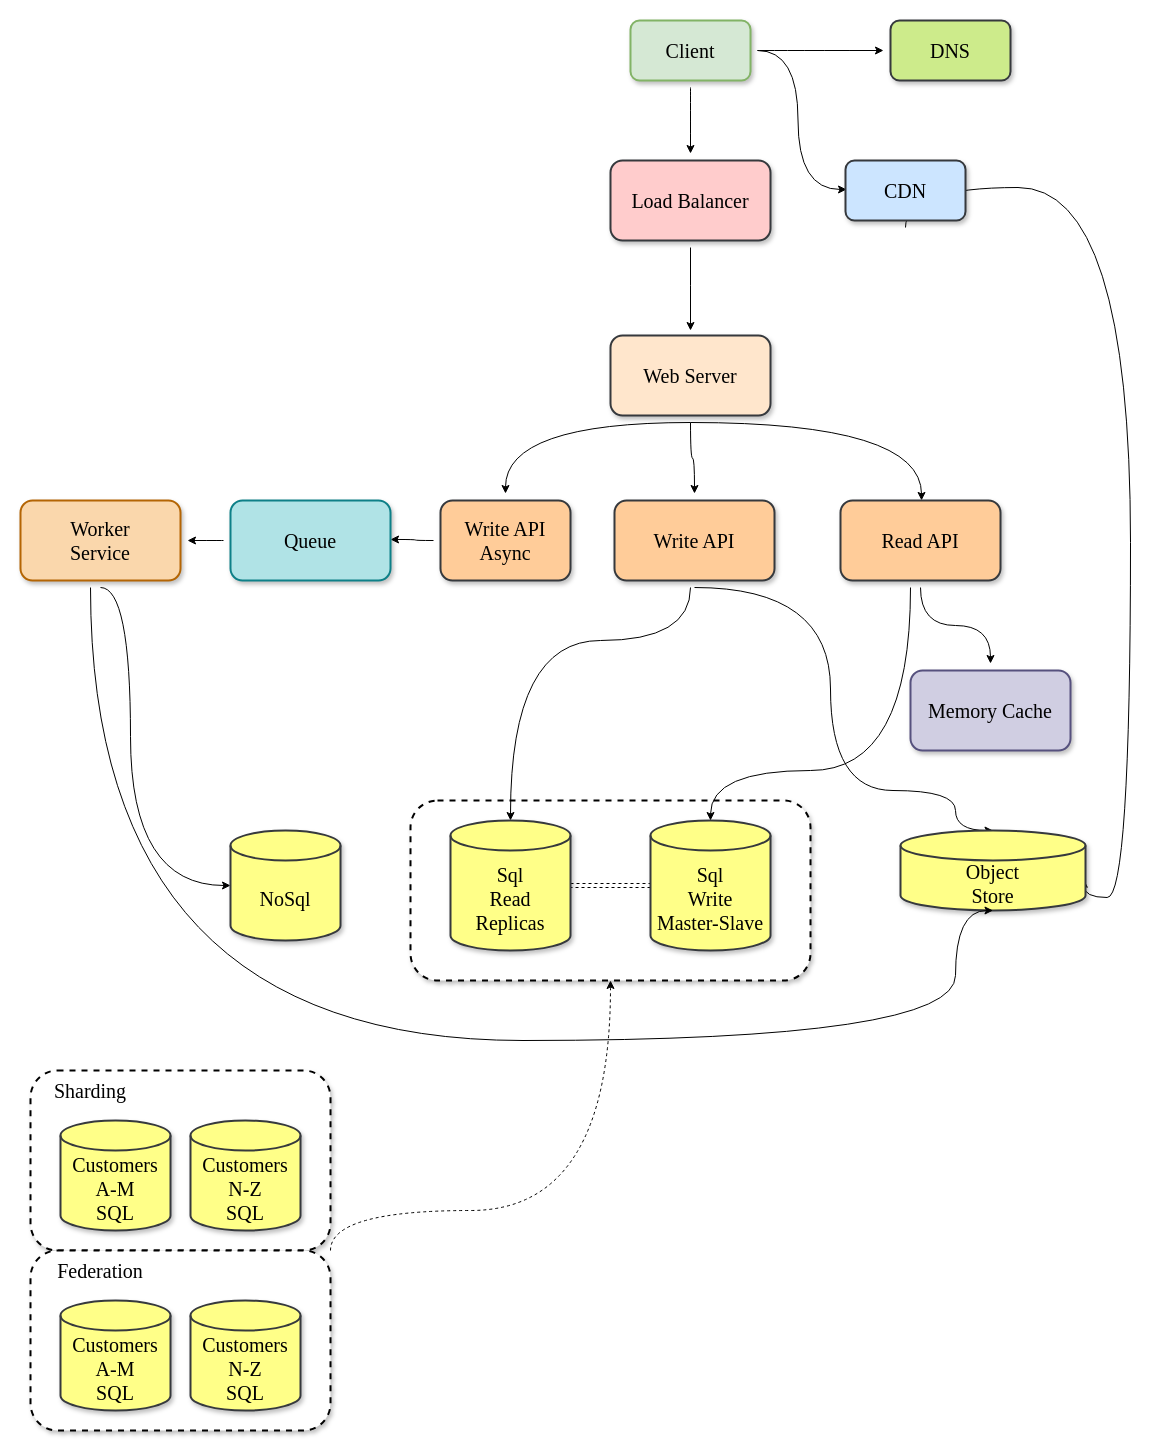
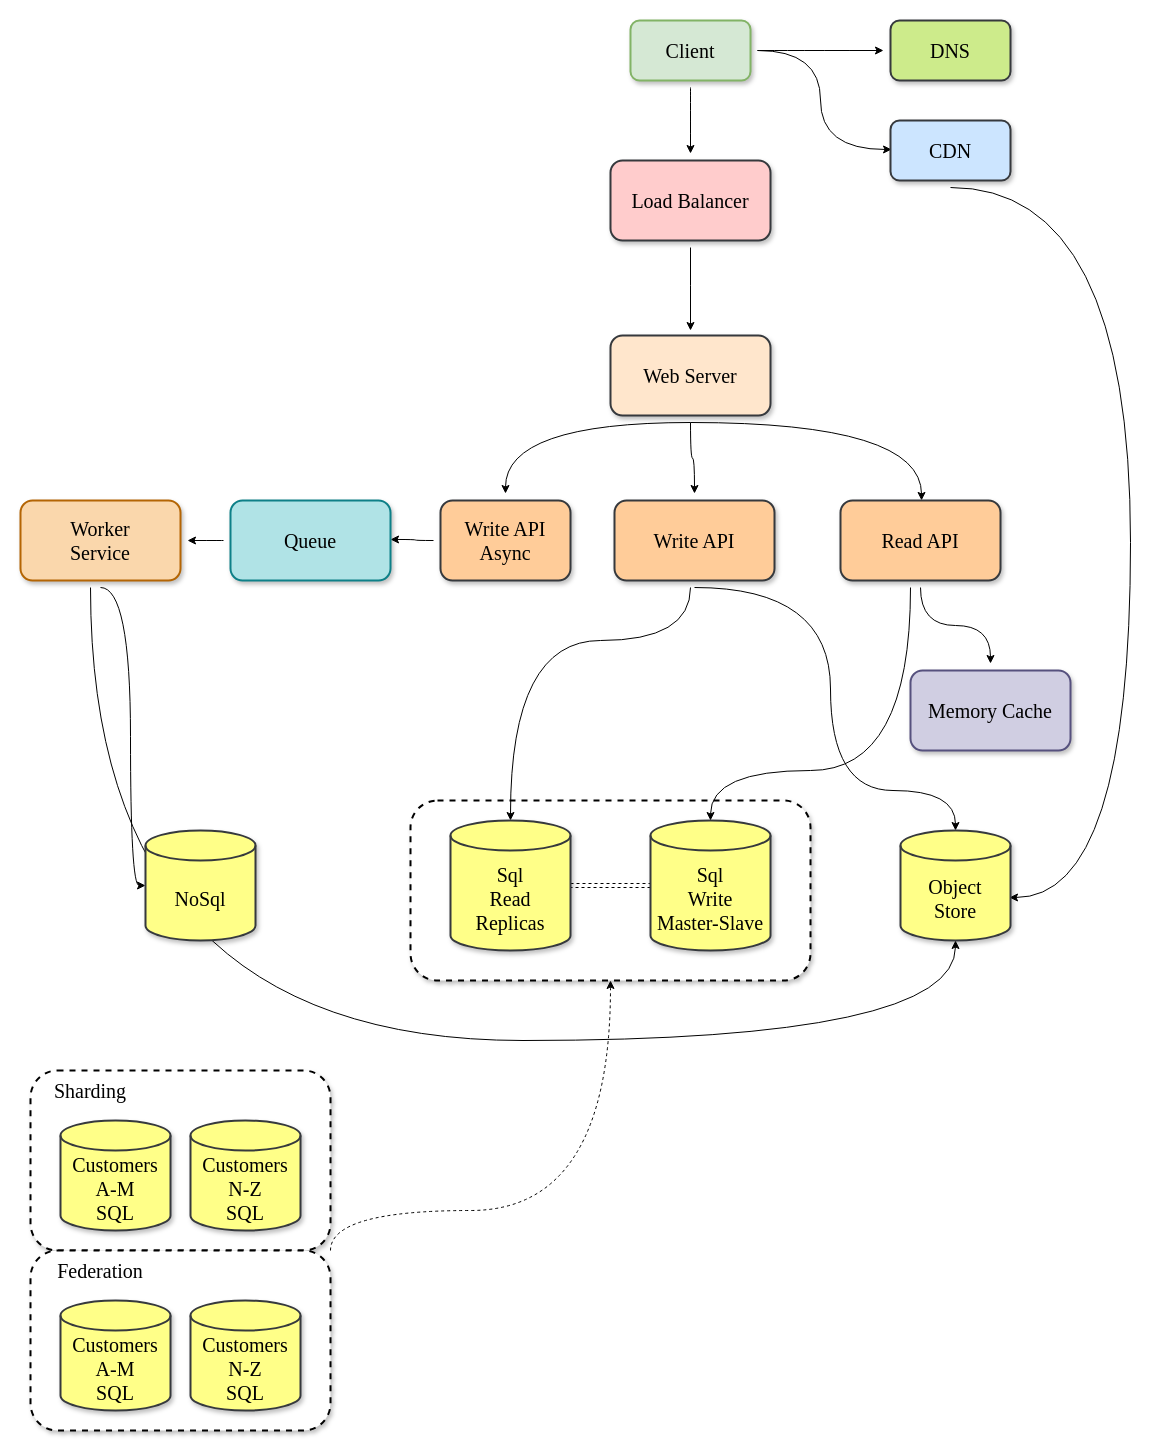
node "CDN": moved (906, 191) -> (951, 151)
node "Object Store": size 185x80 -> 110x110
node "NoSql": moved (286, 886) -> (201, 886)
